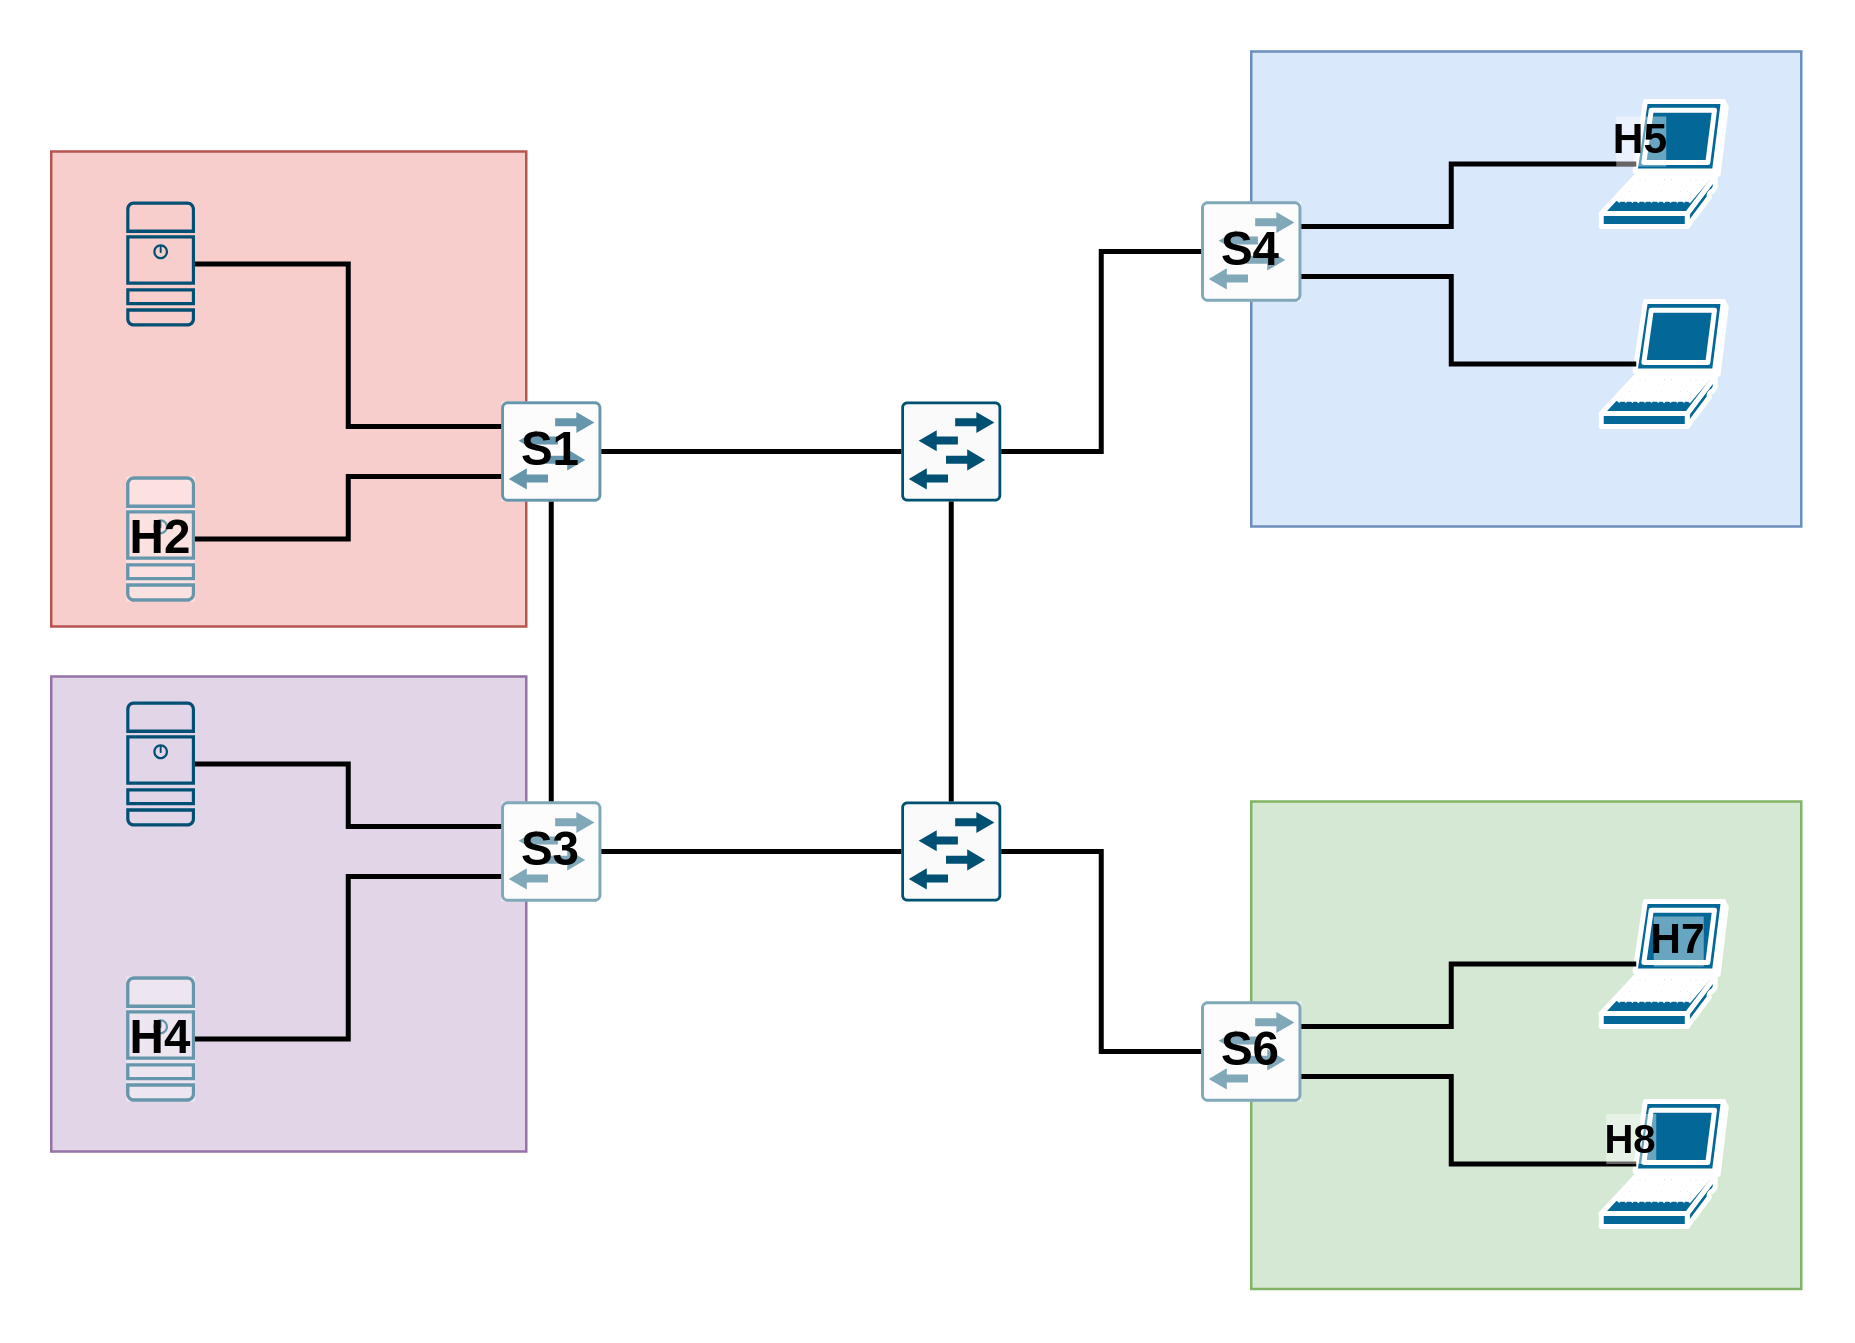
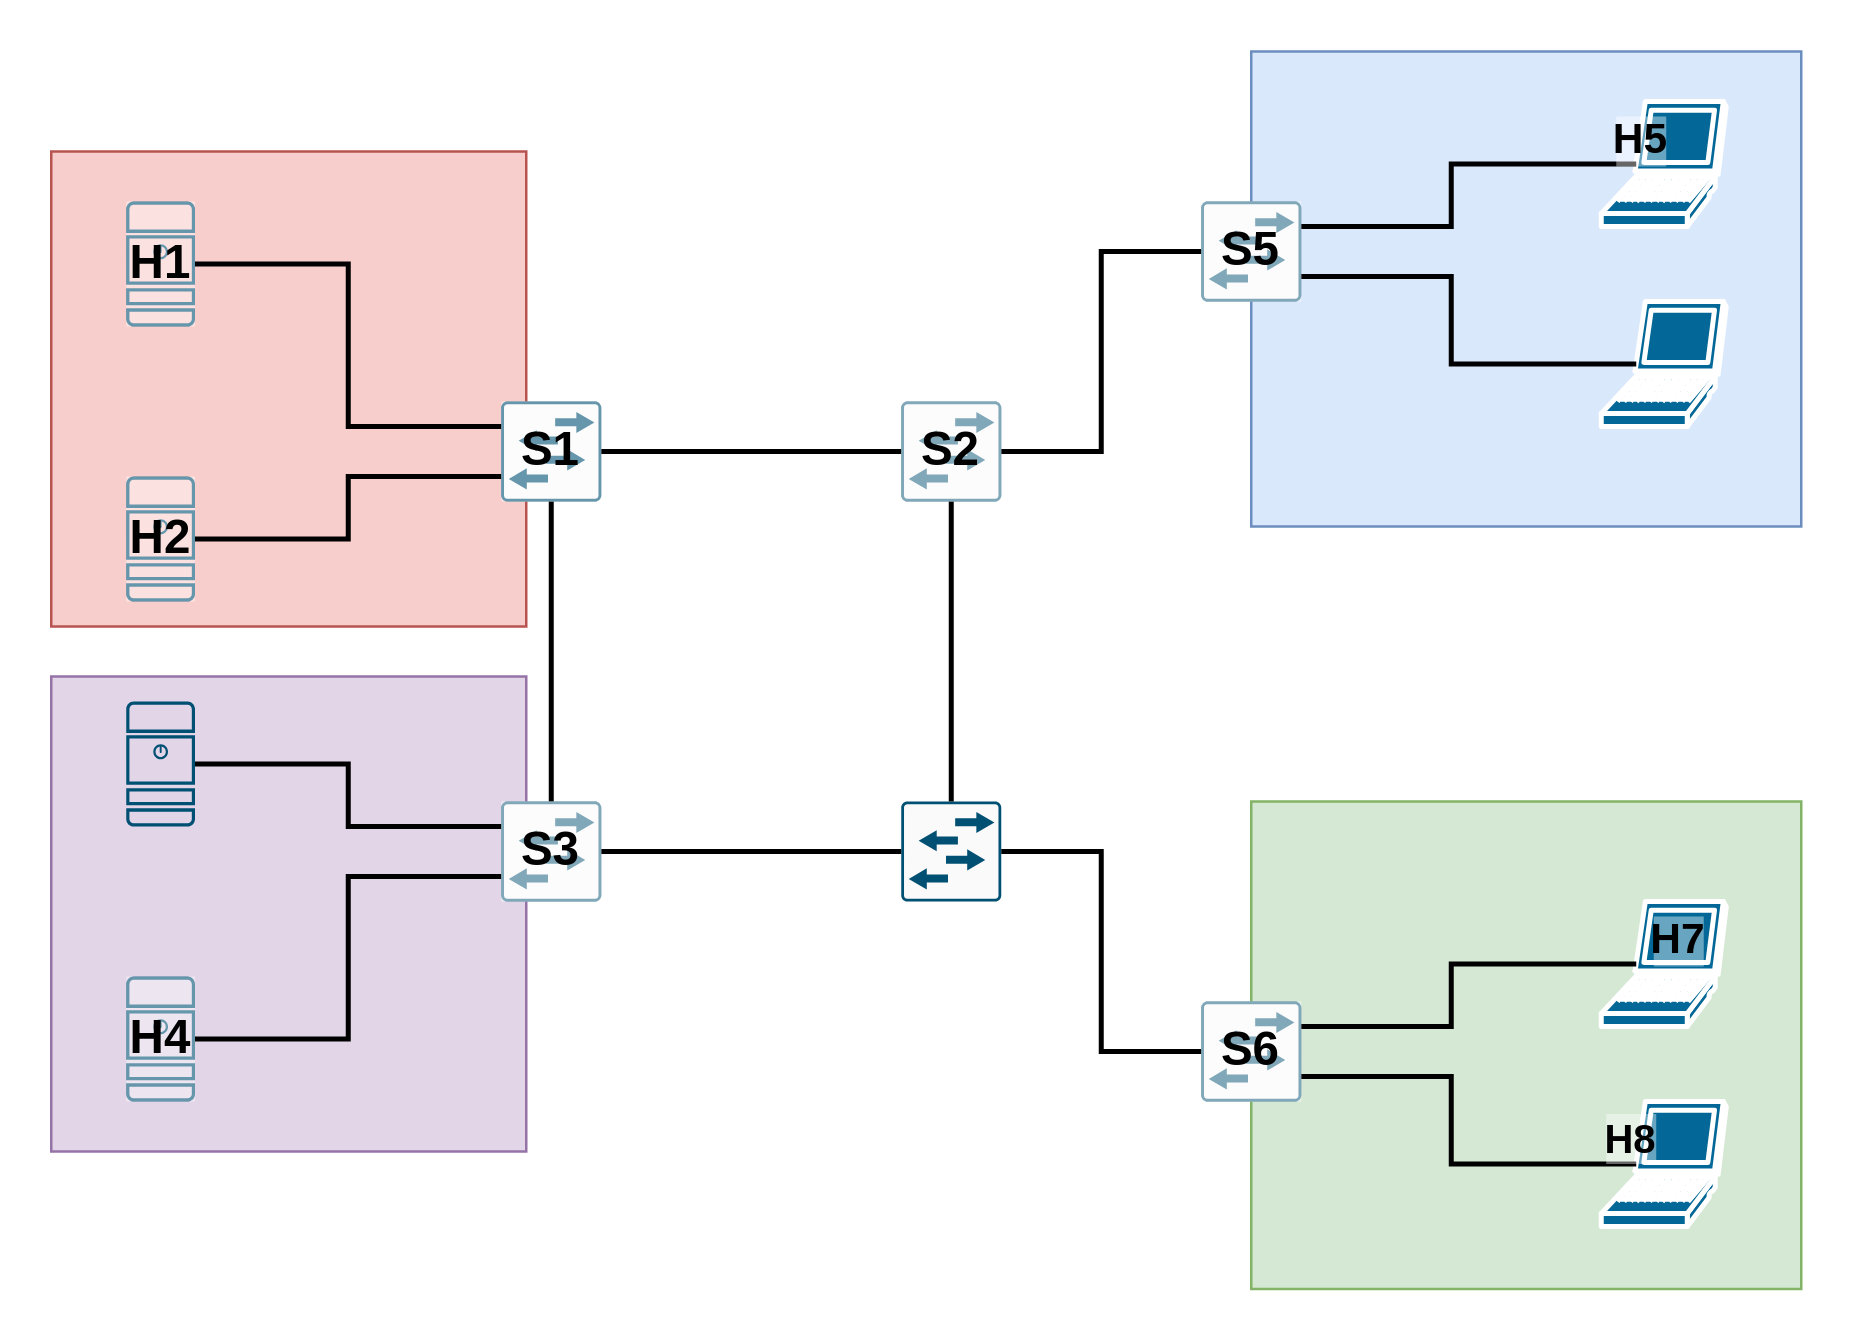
node "S4": label "S4" -> "S5"
node "H1": added
node "S2": added
